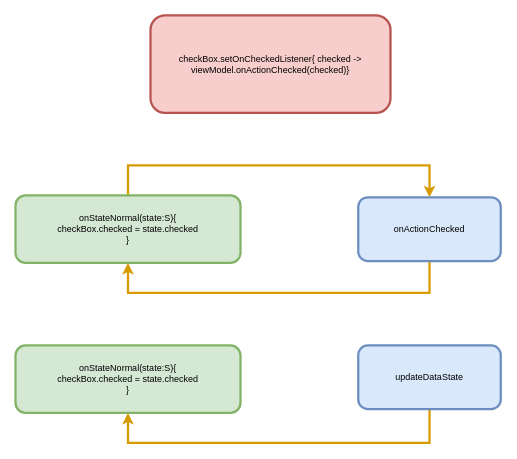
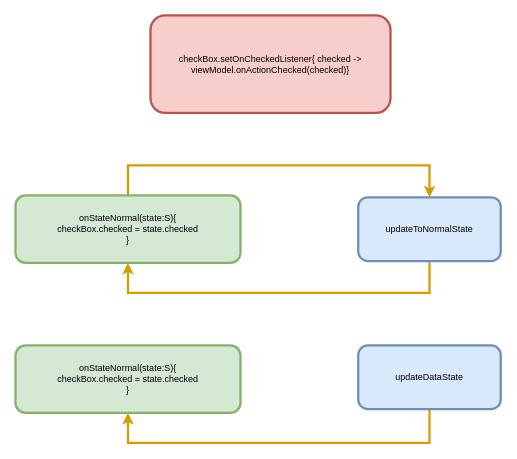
node "onActionChecked": label "onActionChecked" -> "updateToNormalState"
